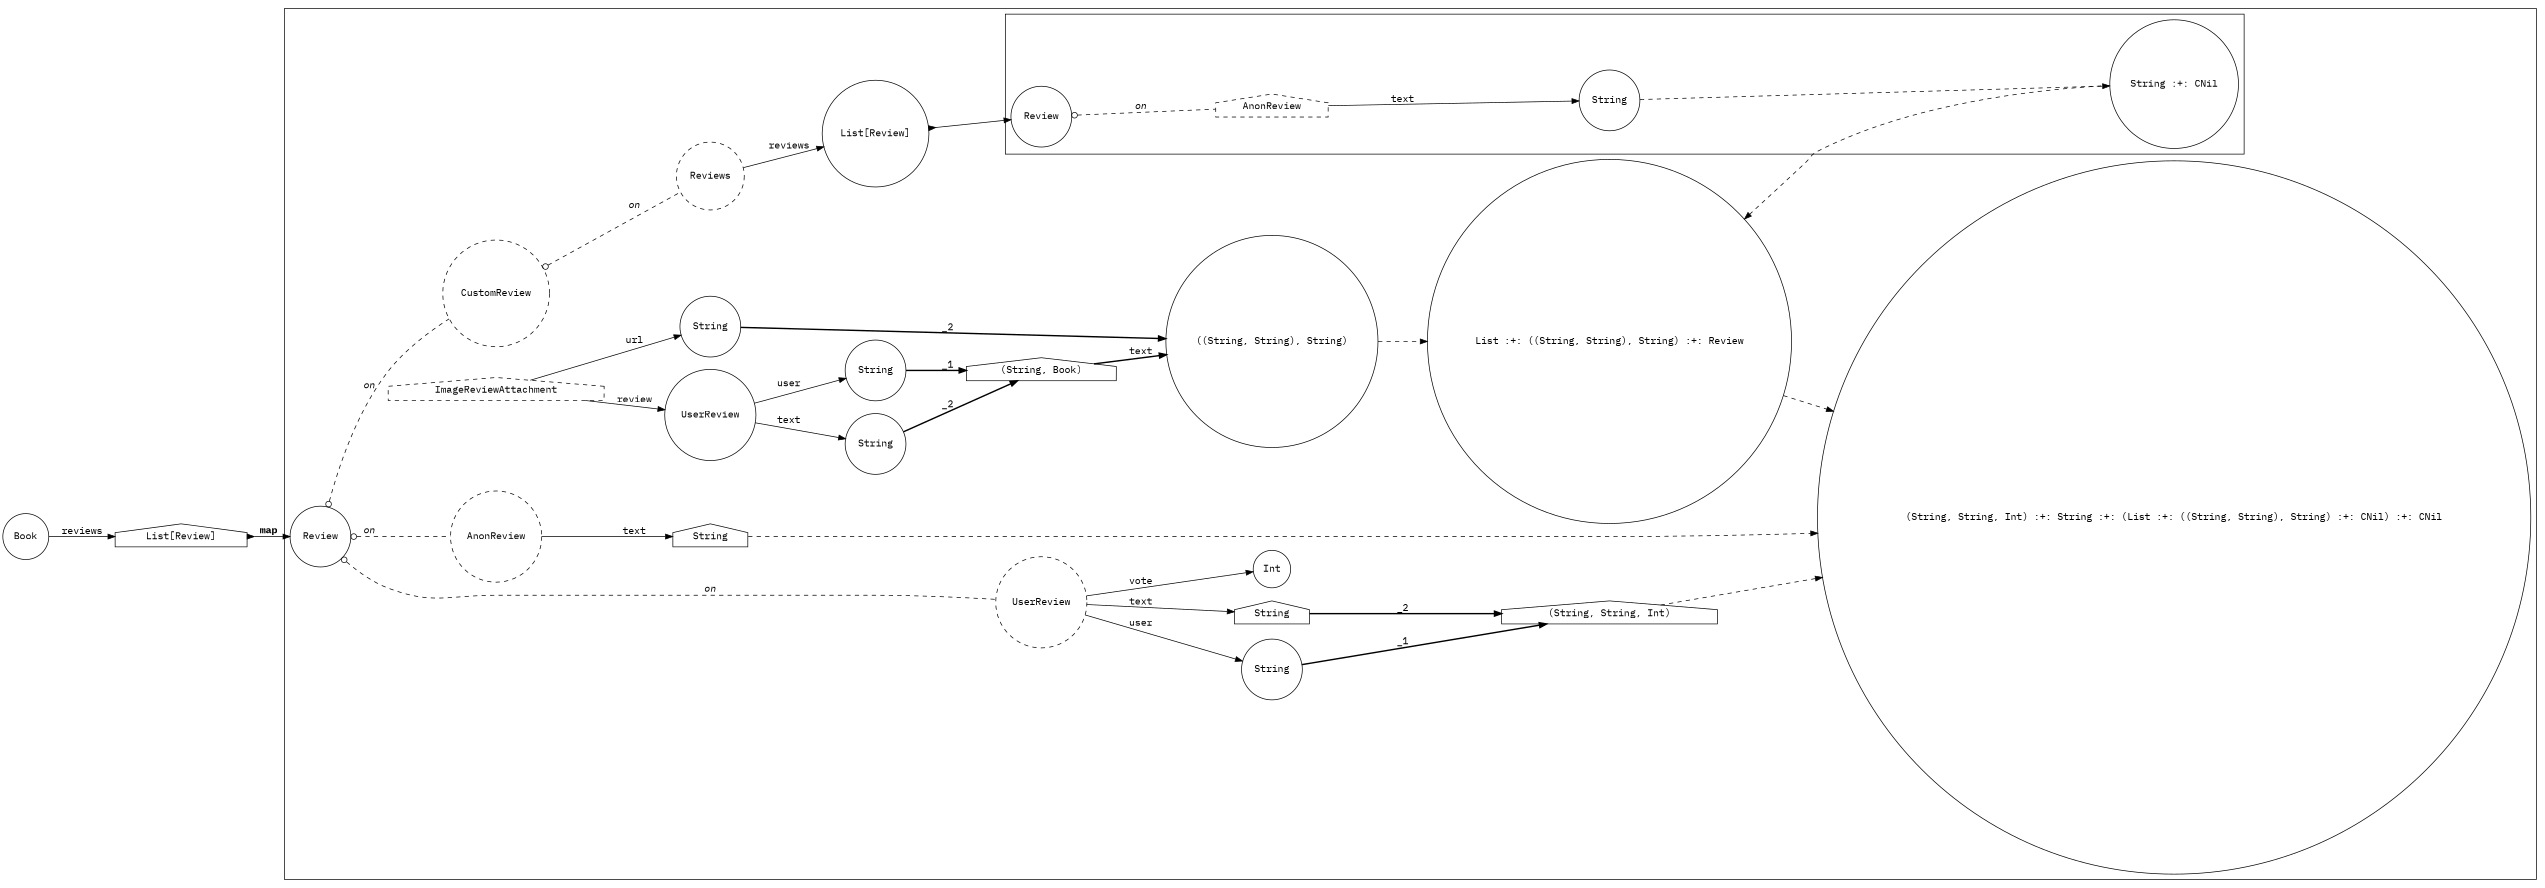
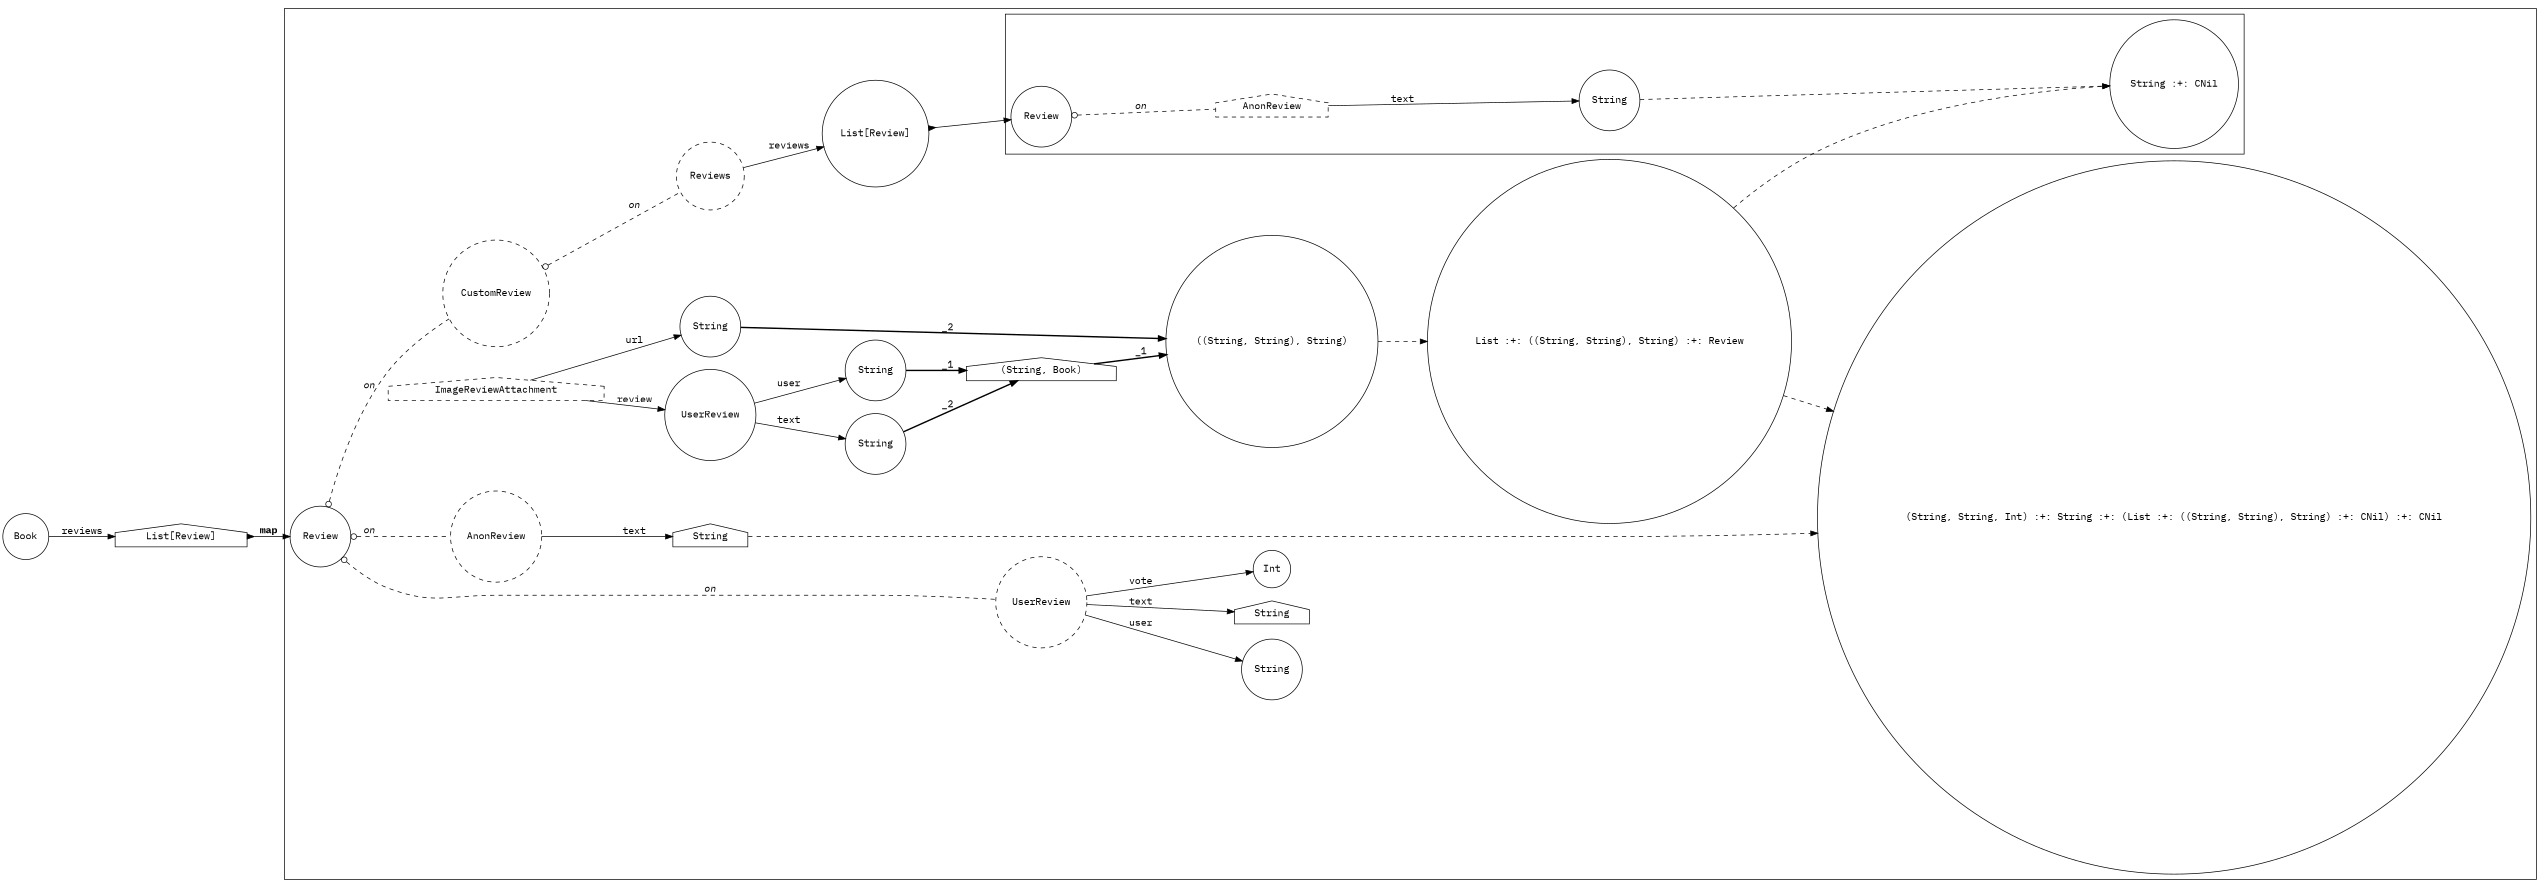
edge "String :+: CNil" -> "List :+: ((String, String), String) :+: Review": reversed
edge "(String, Book)" -> "((String, String), String)": label "text" -> "_1"
node "(String, String, Int)": removed
